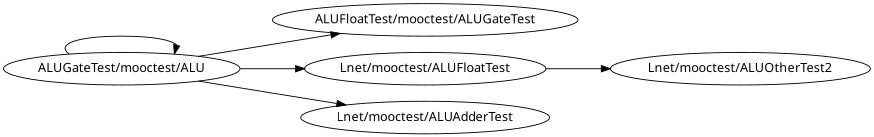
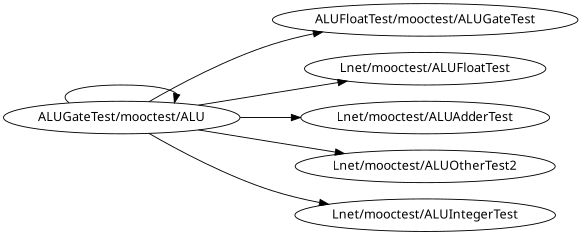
edge "Lnet/mooctest/ALUFloatTest" -> "Lnet/mooctest/ALUOtherTest2": now "ALUGateTest/mooctest/ALU" -> "Lnet/mooctest/ALUOtherTest2"
node "Lnet/mooctest/ALUIntegerTest": added
